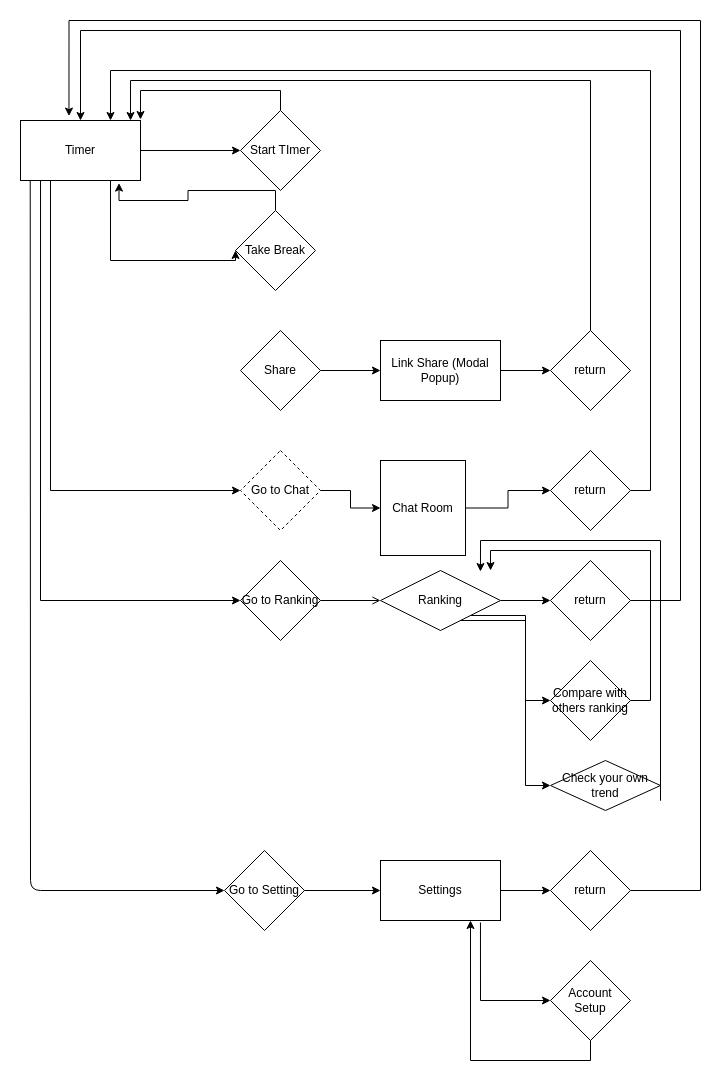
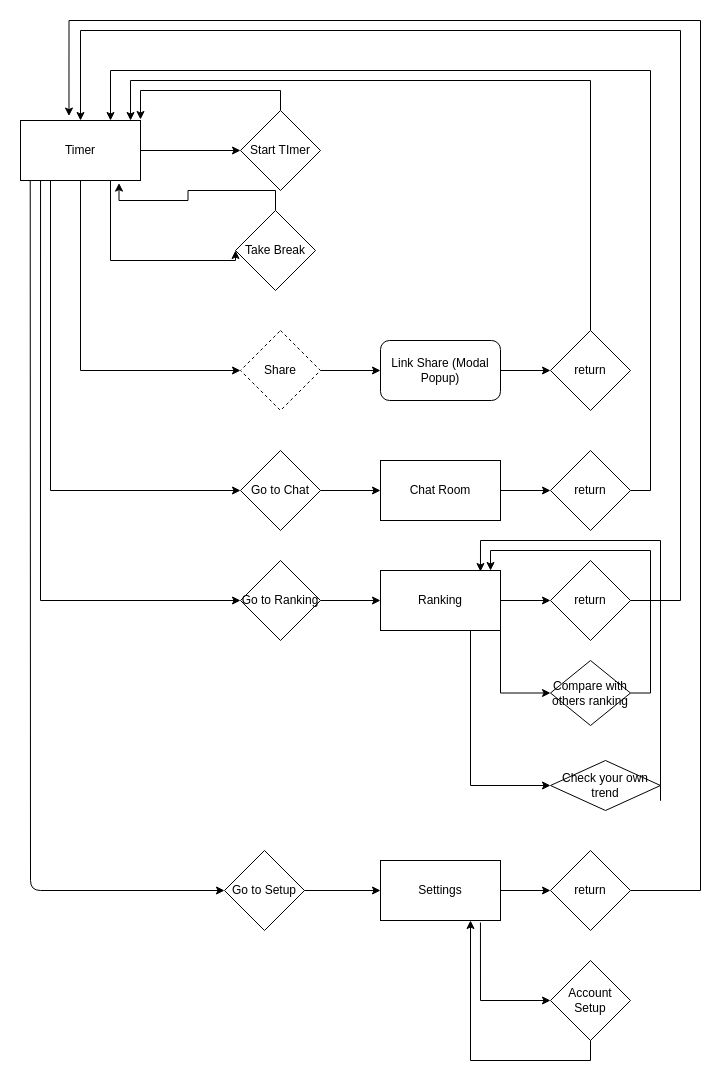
edge "Timer" -> "Share": added
node "Share": style solid -> dashed
node "Link Share (Modal Popup)": shape rectangle -> rounded rectangle
node "Go to Chat": style dashed -> solid
node "Chat Room": size 85x95 -> 120x60
edge "Go to Ranking" -> "Ranking": arrowhead open -> classic
node "Ranking": shape diamond -> rectangle
node "Compare with others ranking": size 80x80 -> 80x65
node "Go to Setting": label "Go to Setting" -> "Go to Setup"
